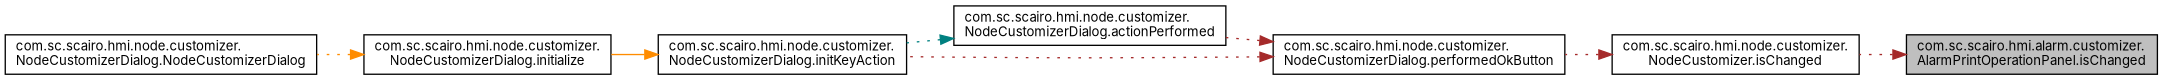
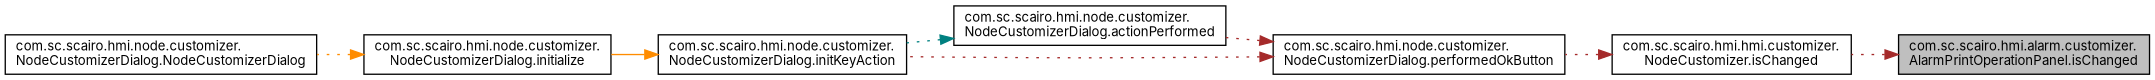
node "com.sc.scairo.hmi.node.customizer. NodeCustomizer.isChanged": label "com.sc.scairo.hmi.node.customizer. NodeCustomizer.isChanged" -> "com.sc.scairo.hmi.hmi.customizer. NodeCustomizer.isChanged"
